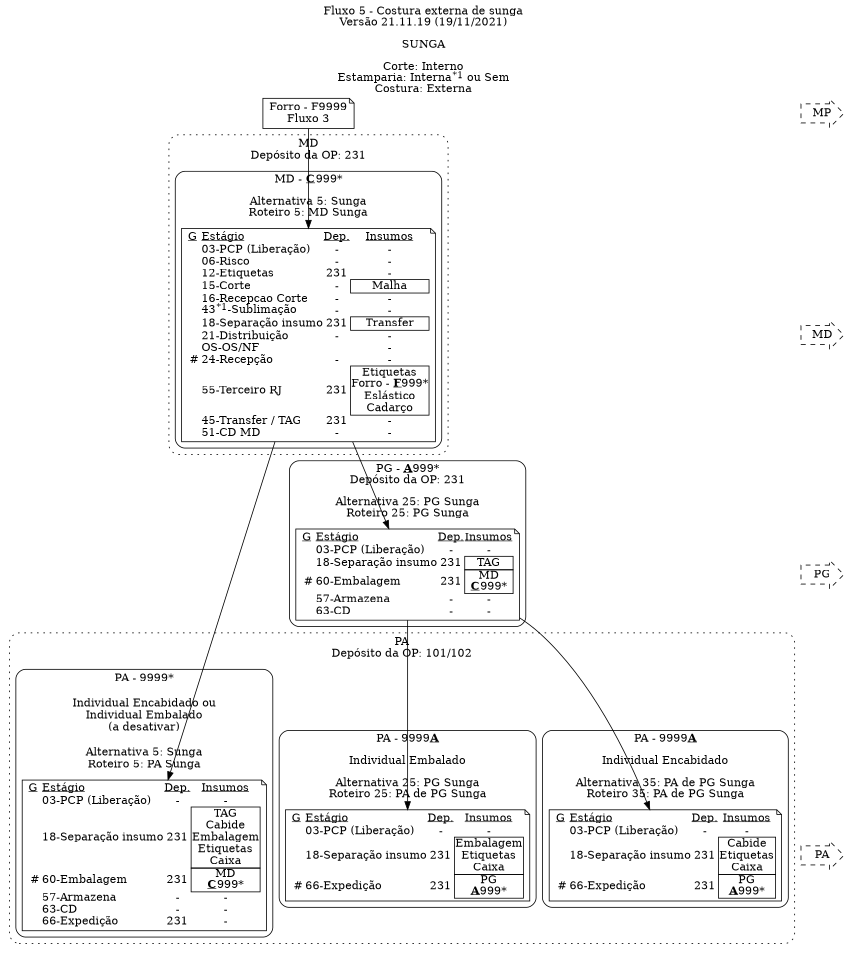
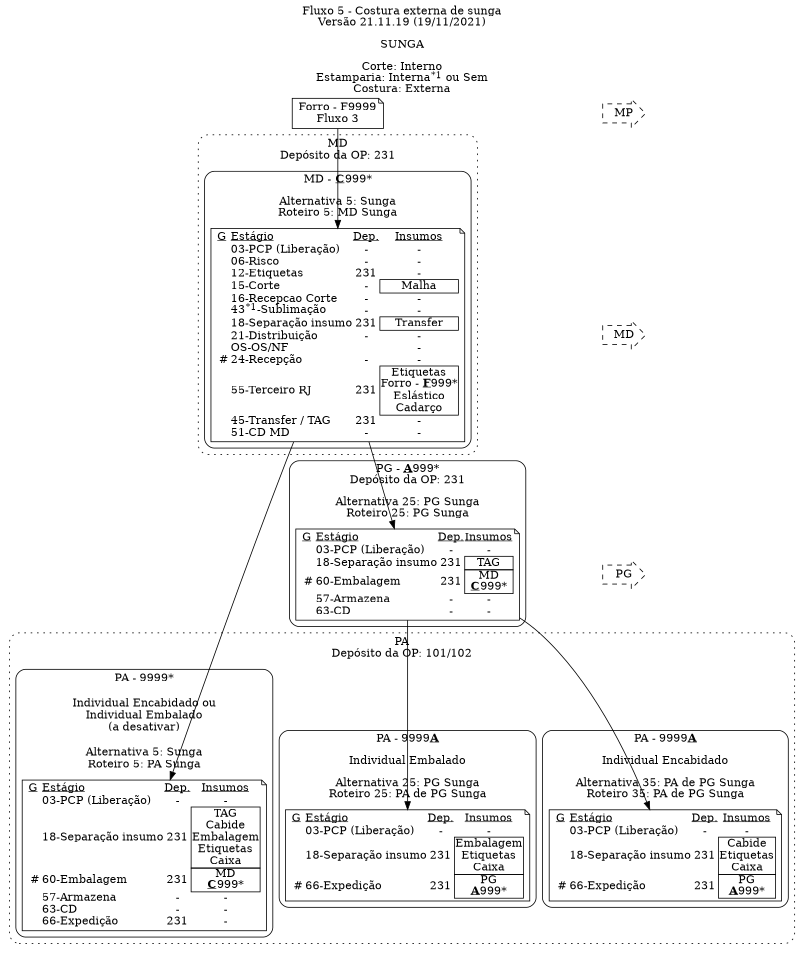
node "PA": removed
